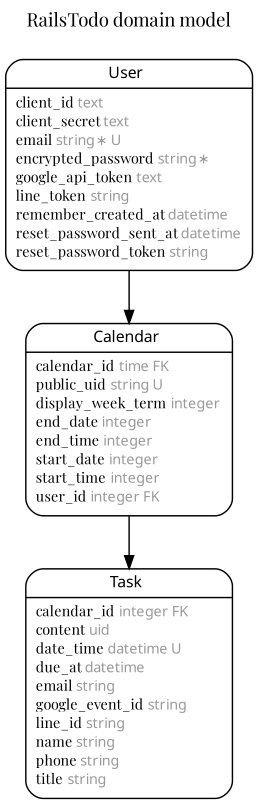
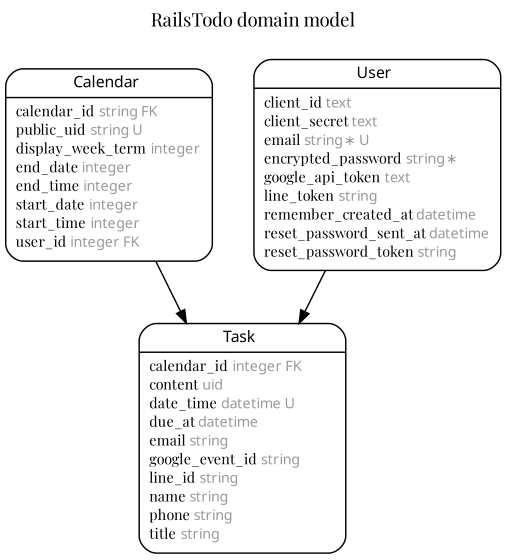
edge "User" -- "Calendar": now "User" -- "Task"
node "Calendar": text "time FK" -> "string FK"
